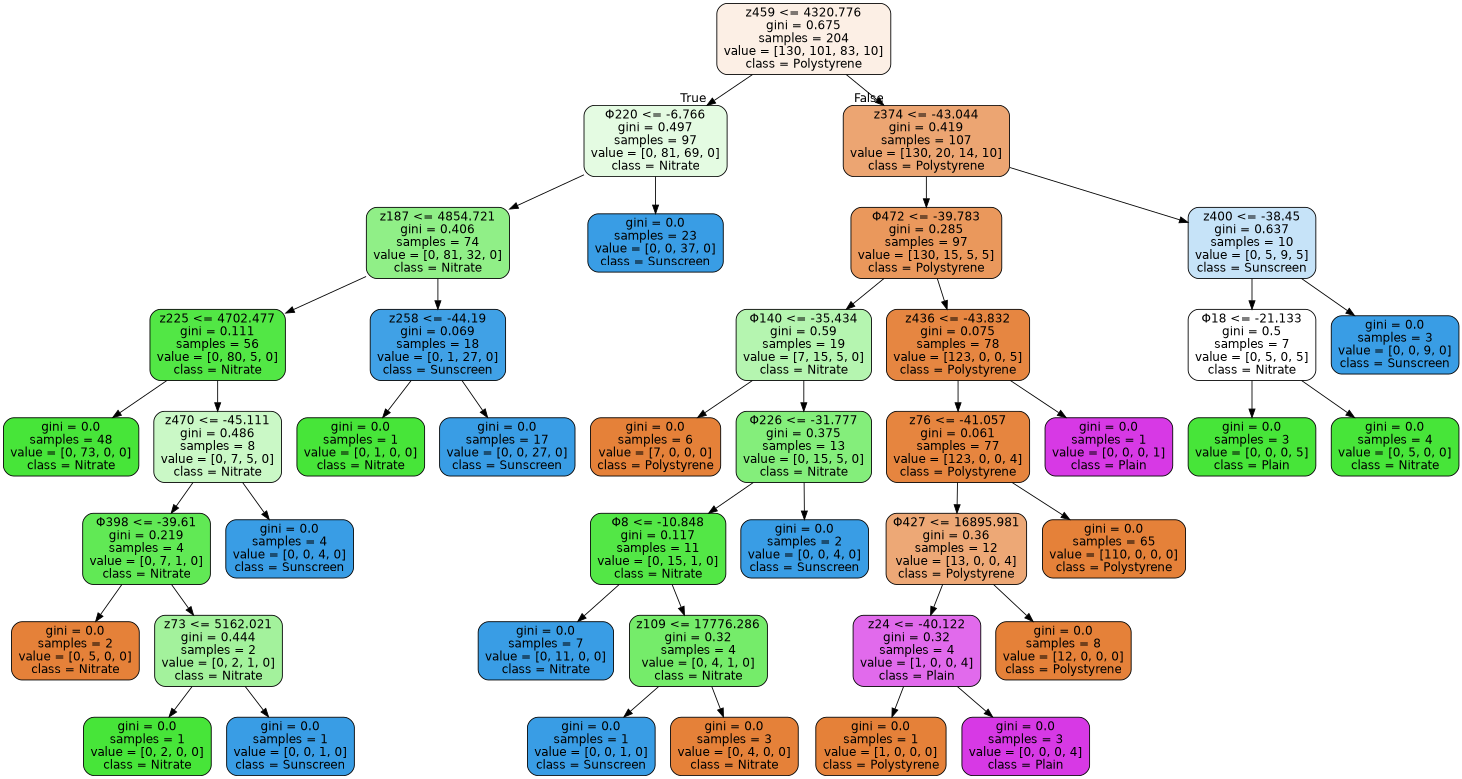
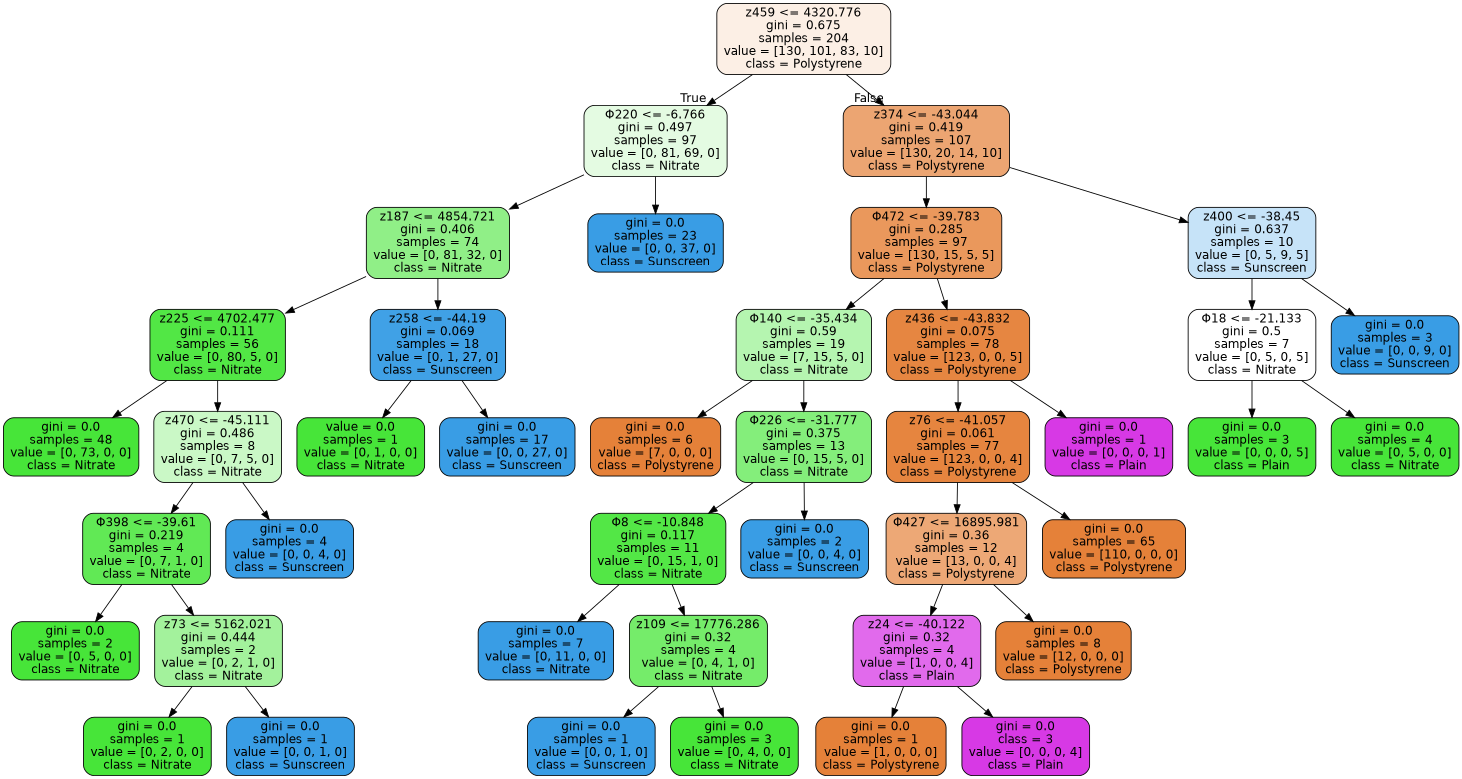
node "gini = 0.0 samples = 1 value = [0, 1, 0, 0] class = Nitrate": label "gini = 0.0 samples = 1 value = [0, 1, 0, 0] class = Nitrate" -> "value = 0.0 samples = 1 value = [0, 1, 0, 0] class = Nitrate"
node "gini = 0.0 samples = 2 value = [0, 5, 0, 0] class = Nitrate": fillcolor #e58139 -> #47e539
node "gini = 0.0 samples = 3 value = [0, 4, 0, 0] class = Nitrate": fillcolor #e58139 -> #47e539
node "gini = 0.0 samples = 3 value = [0, 0, 0, 4] class = Plain": label "gini = 0.0 samples = 3 value = [0, 0, 0, 4] class = Plain" -> "gini = 0.0 class = 3 value = [0, 0, 0, 4] class = Plain"
